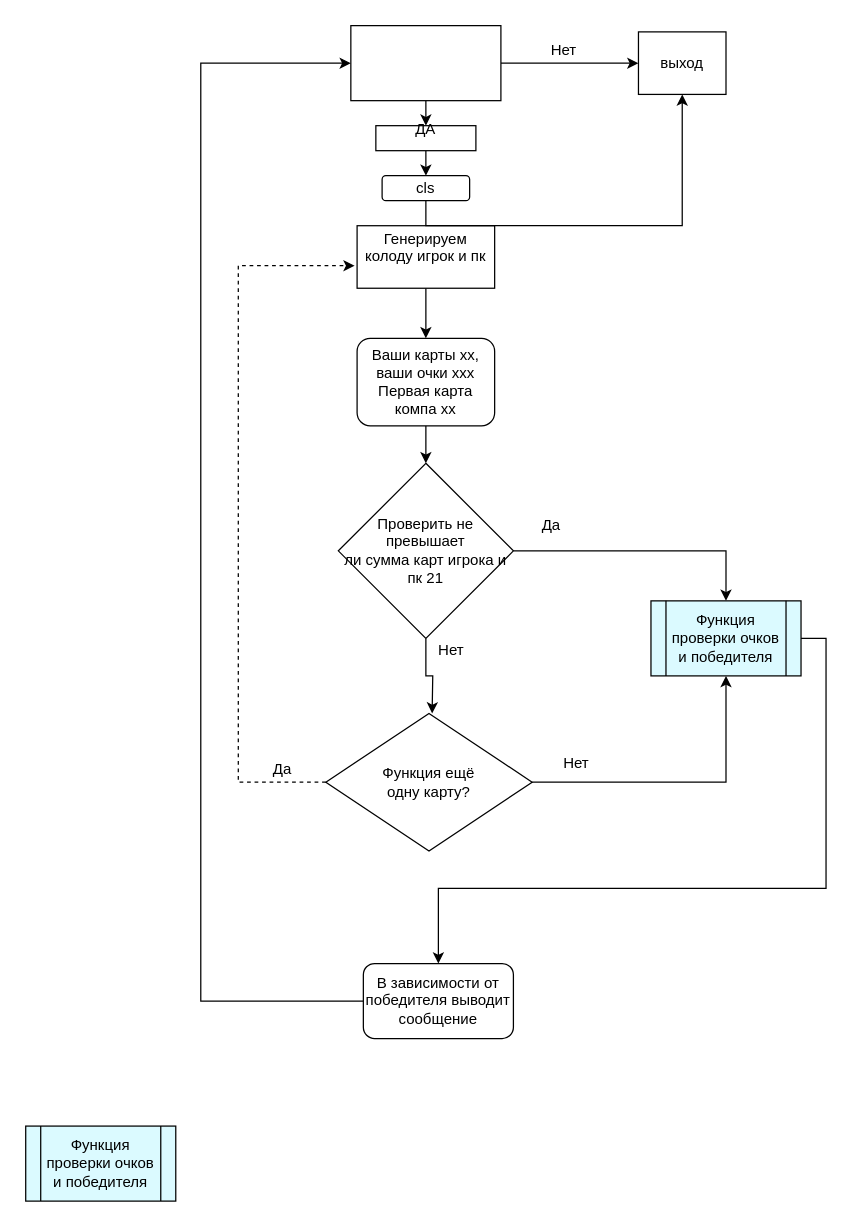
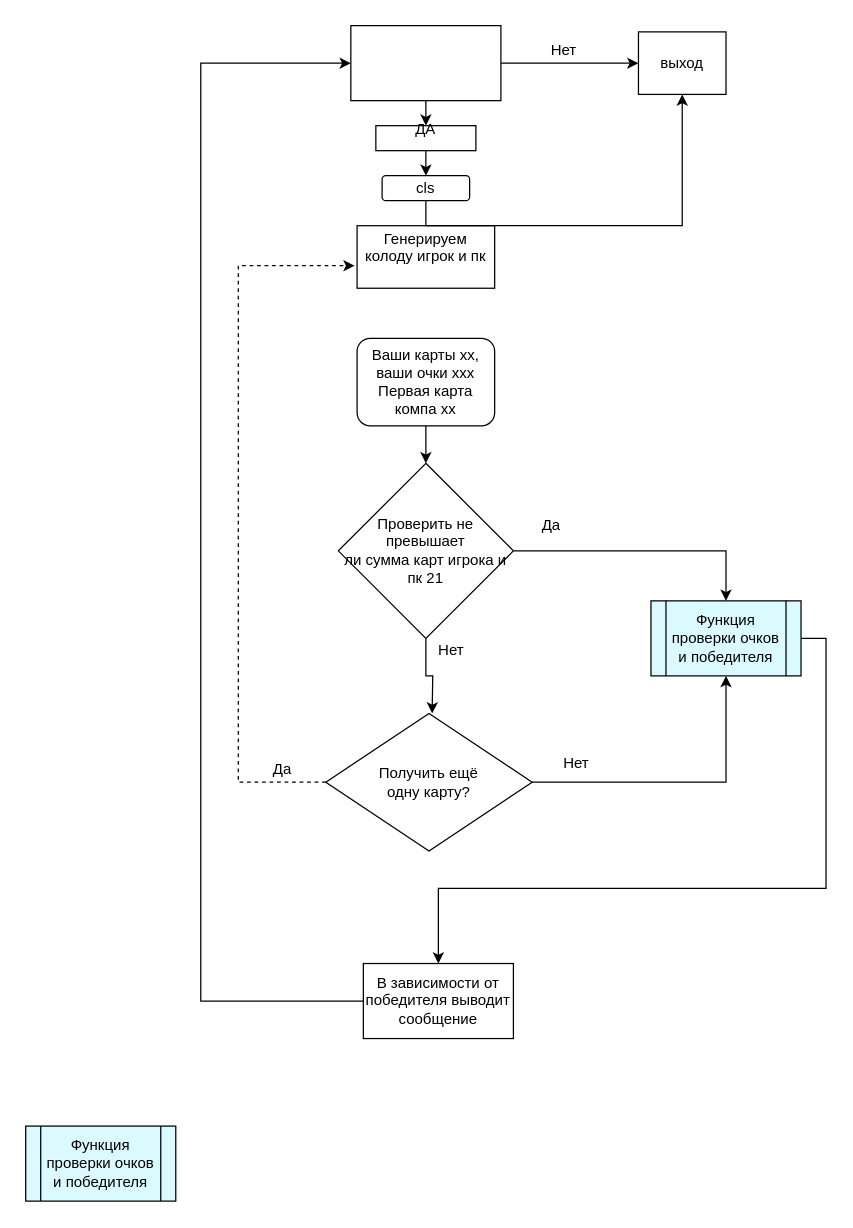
edge "Генерируем колоду игрок и пк" -> "Ваши карты хх, ваши очки ххх Первая карта компа хх": removed
node "Функция ещё одну карту?": label "Функция ещё одну карту?" -> "Получить ещё одну карту?"
node "В зависимости от победителя выводит сообщение": shape rounded rectangle -> rectangle
